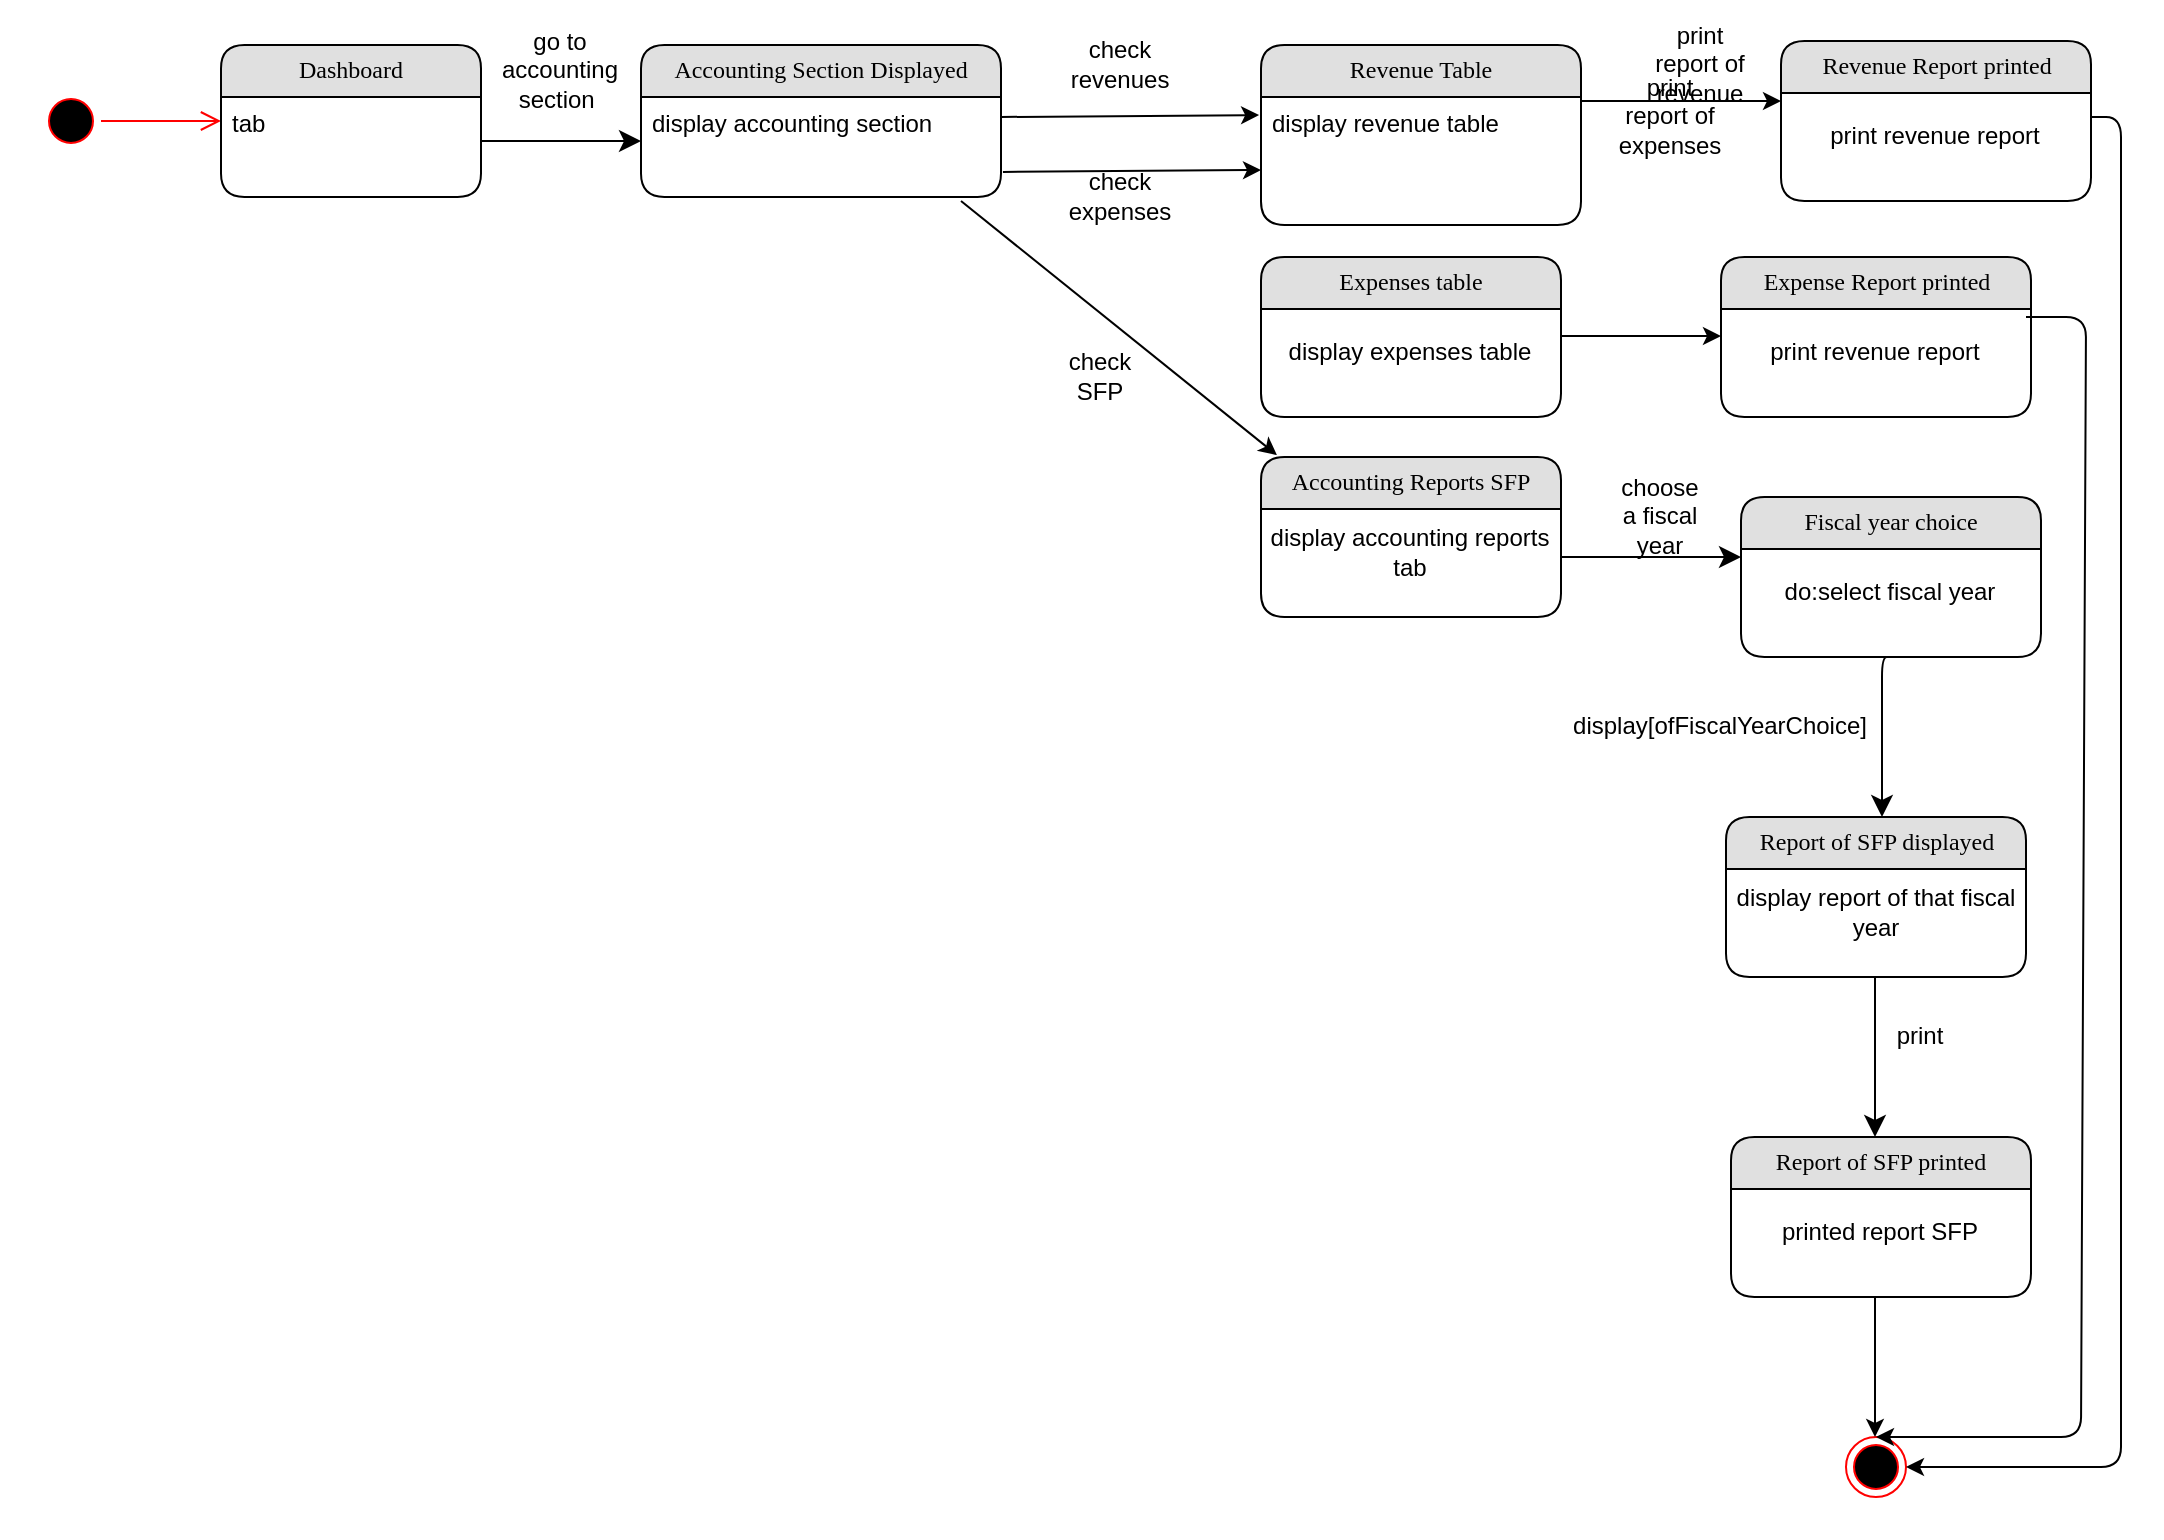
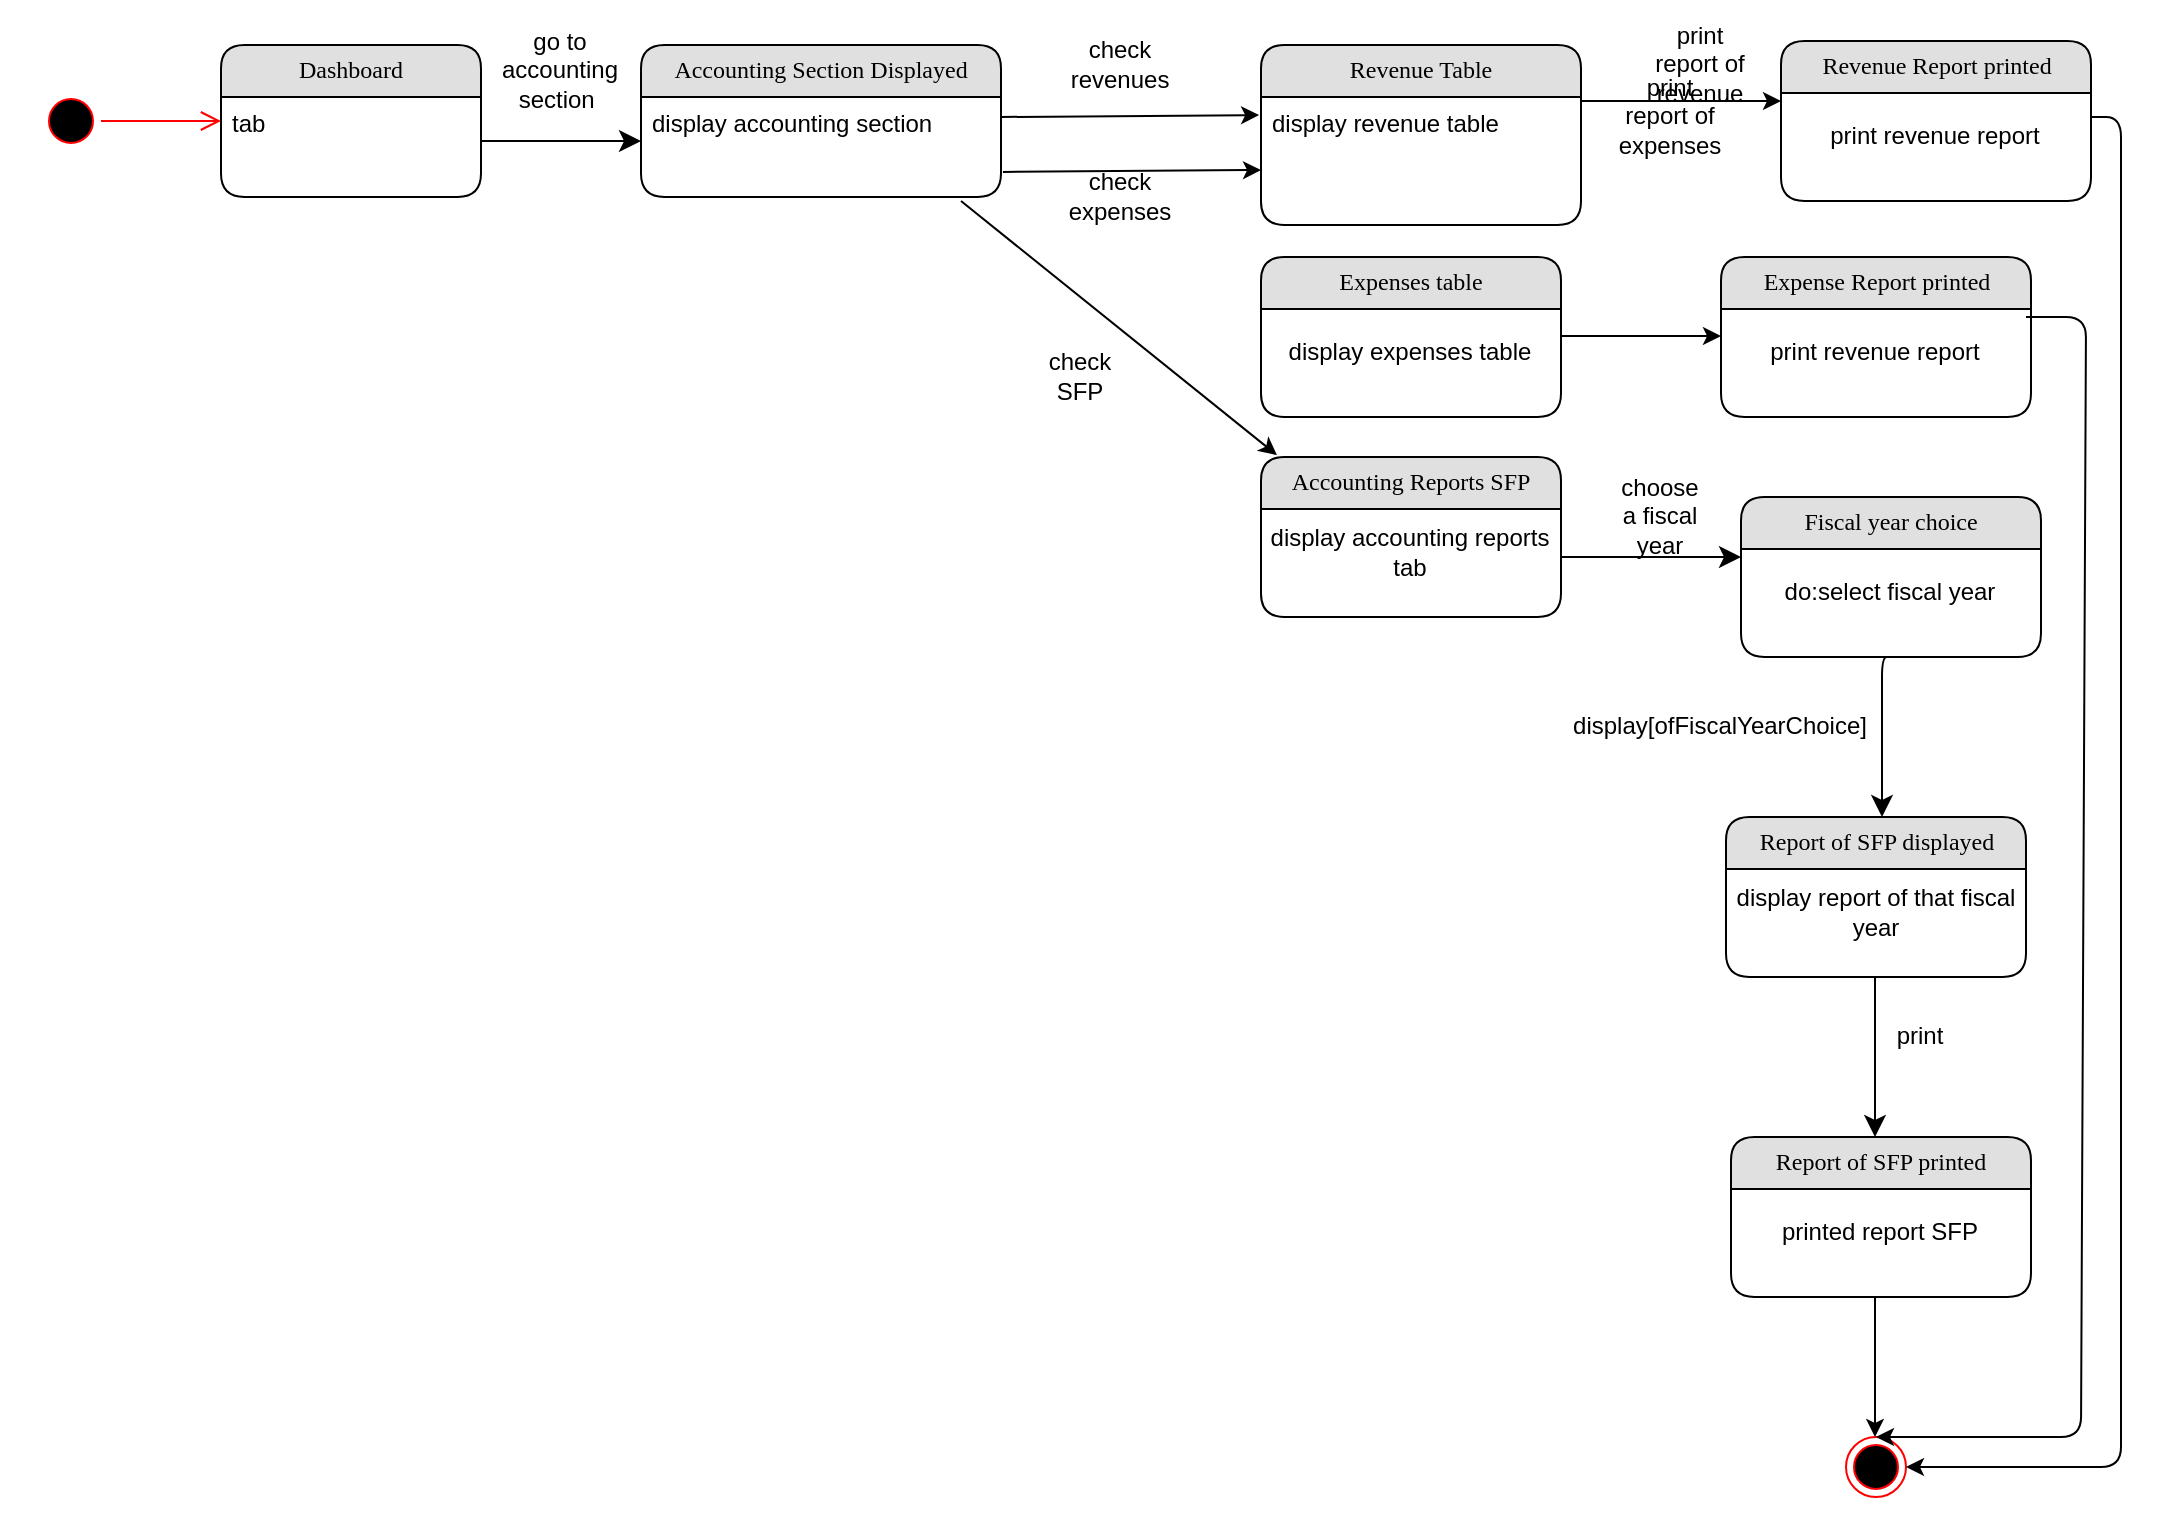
node "check SFP": moved (1101, 377) -> (1081, 377)
